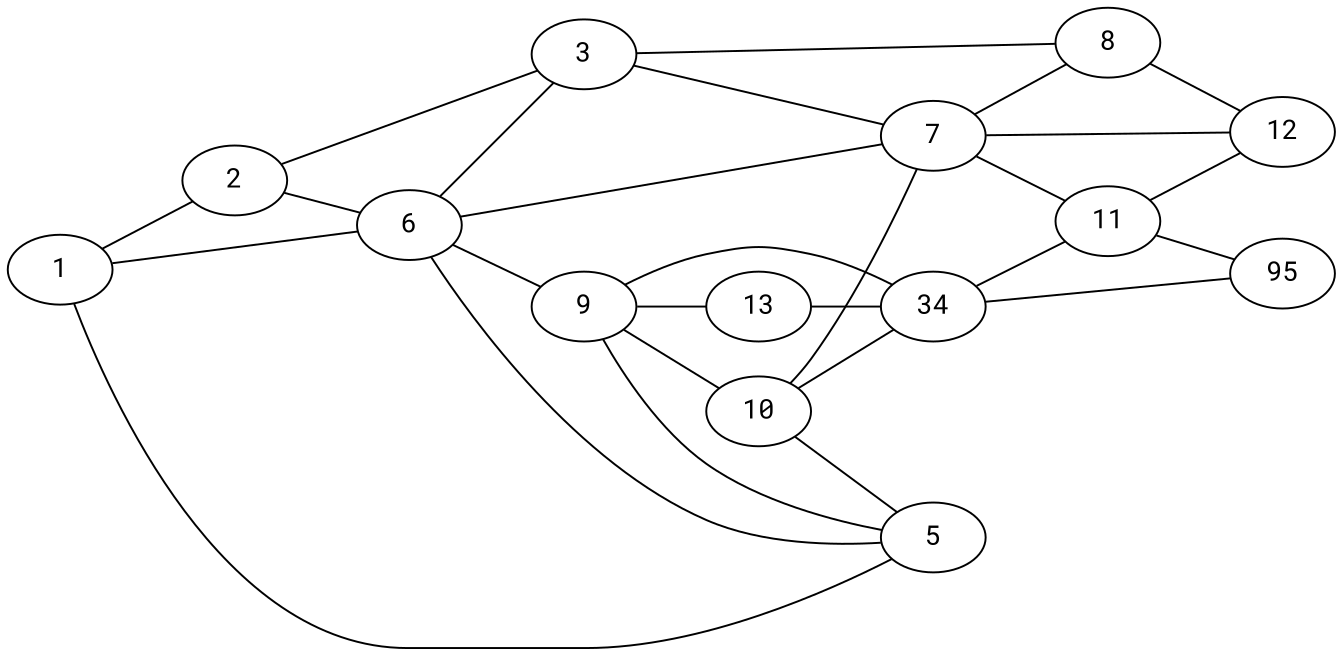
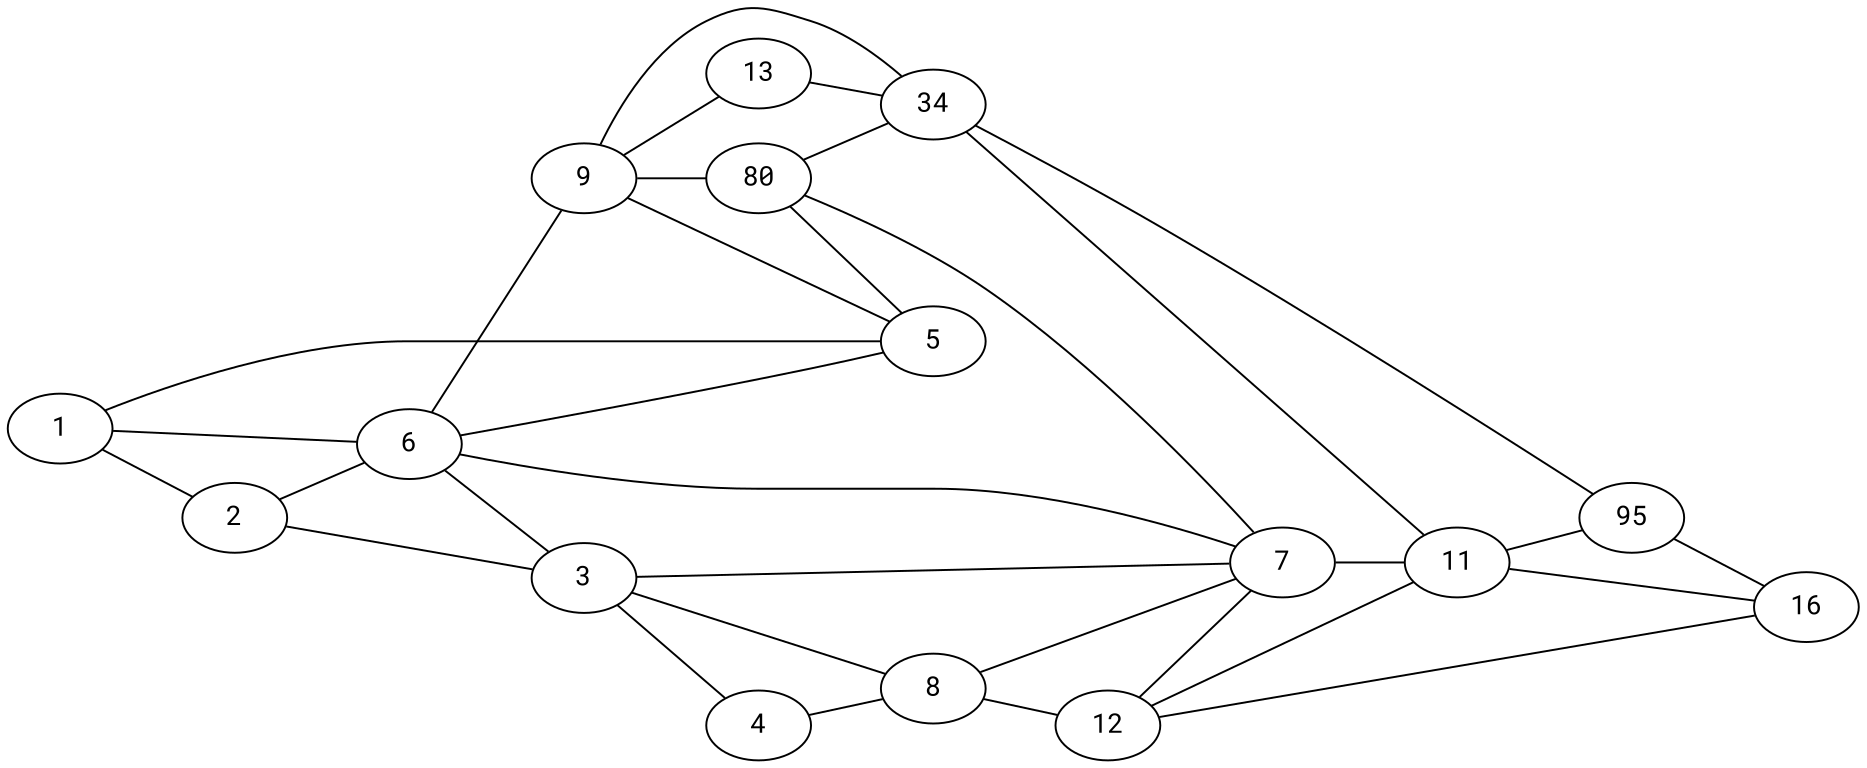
node "10": label "10" -> "80"
node "16": added
node "4": added
